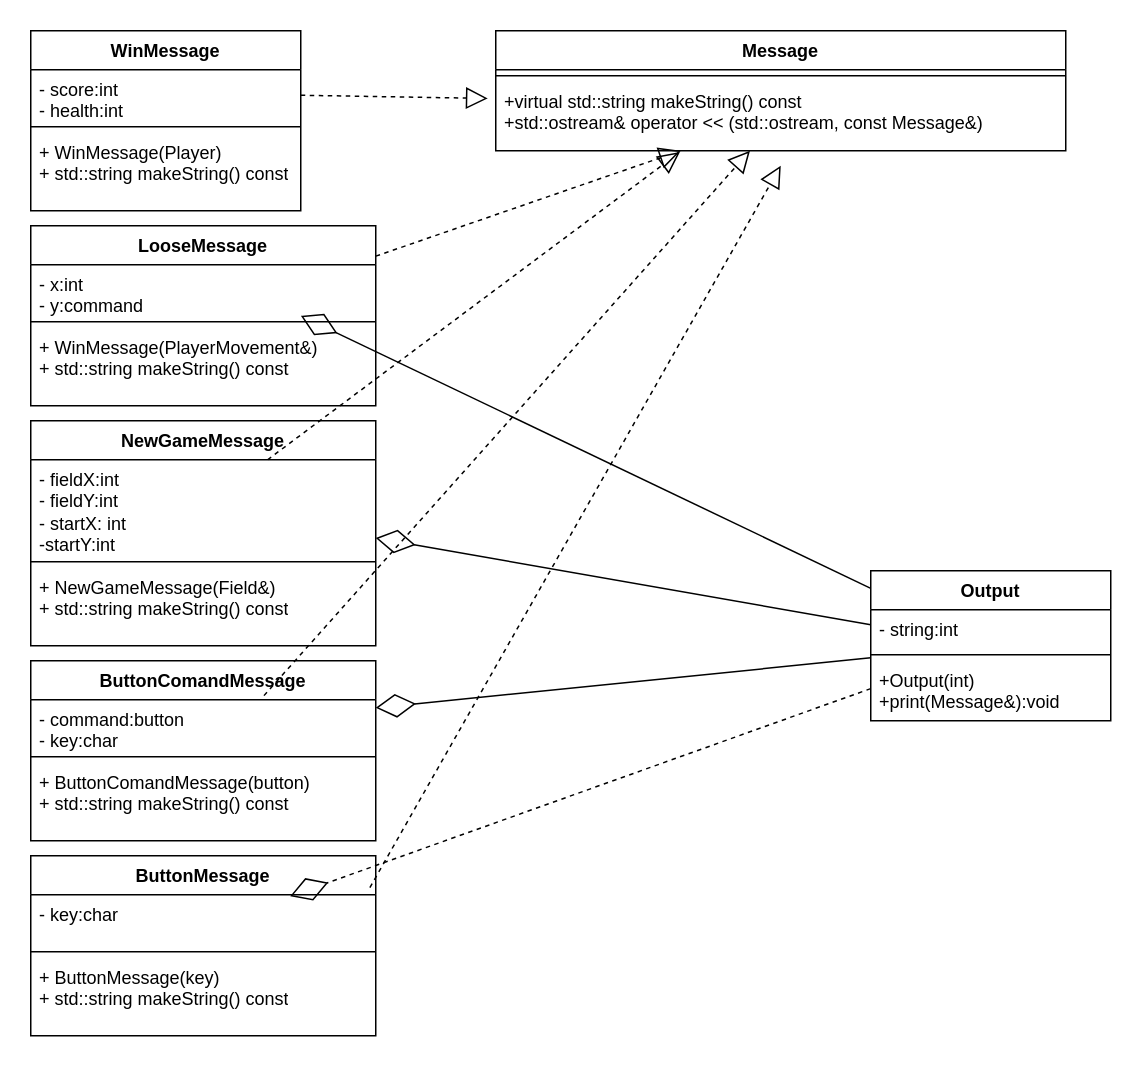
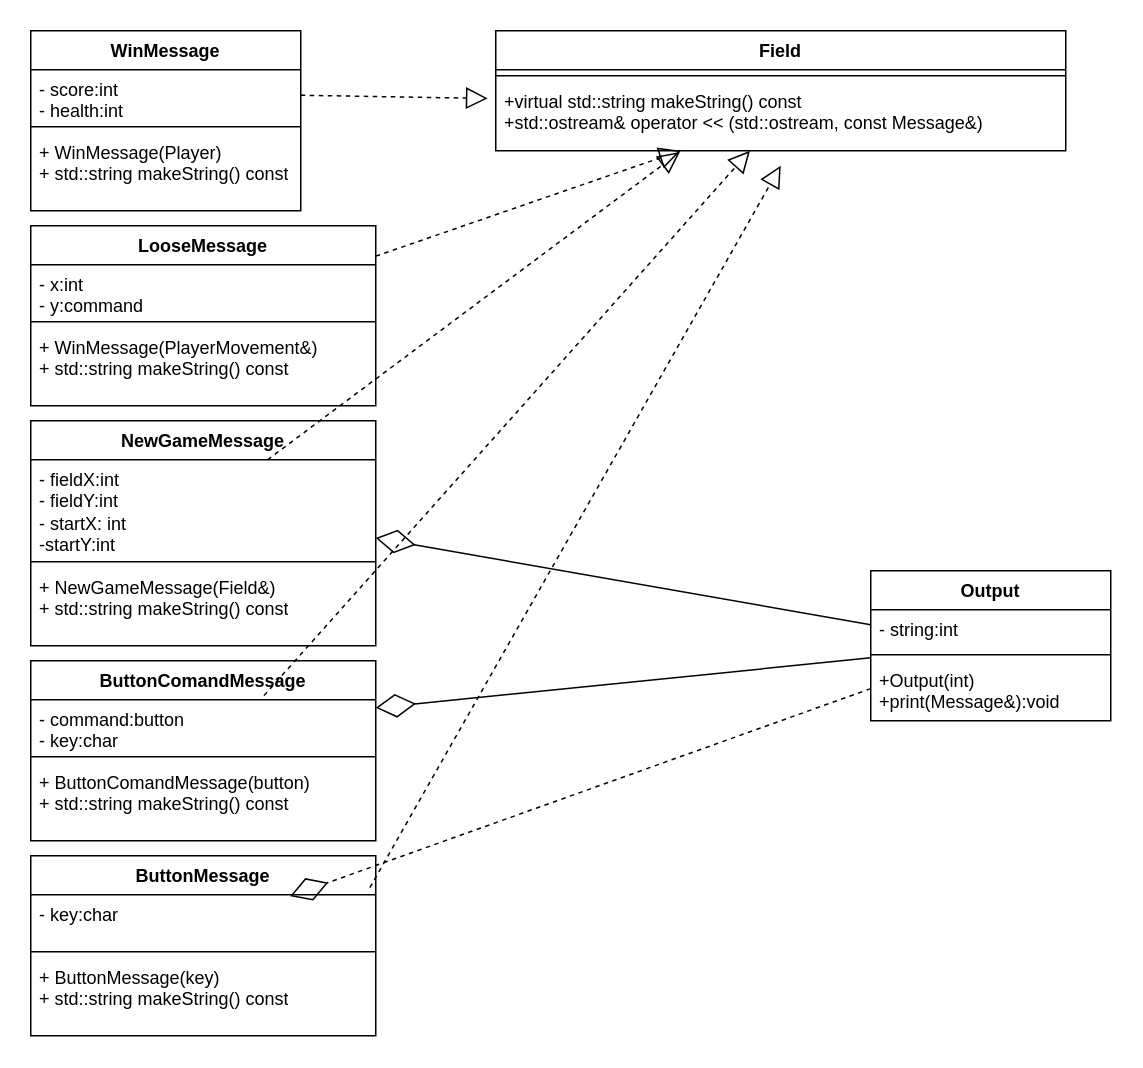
node "Message": label "Message" -> "Field"
edge "Output" -> "- x:int - y:command": removed
